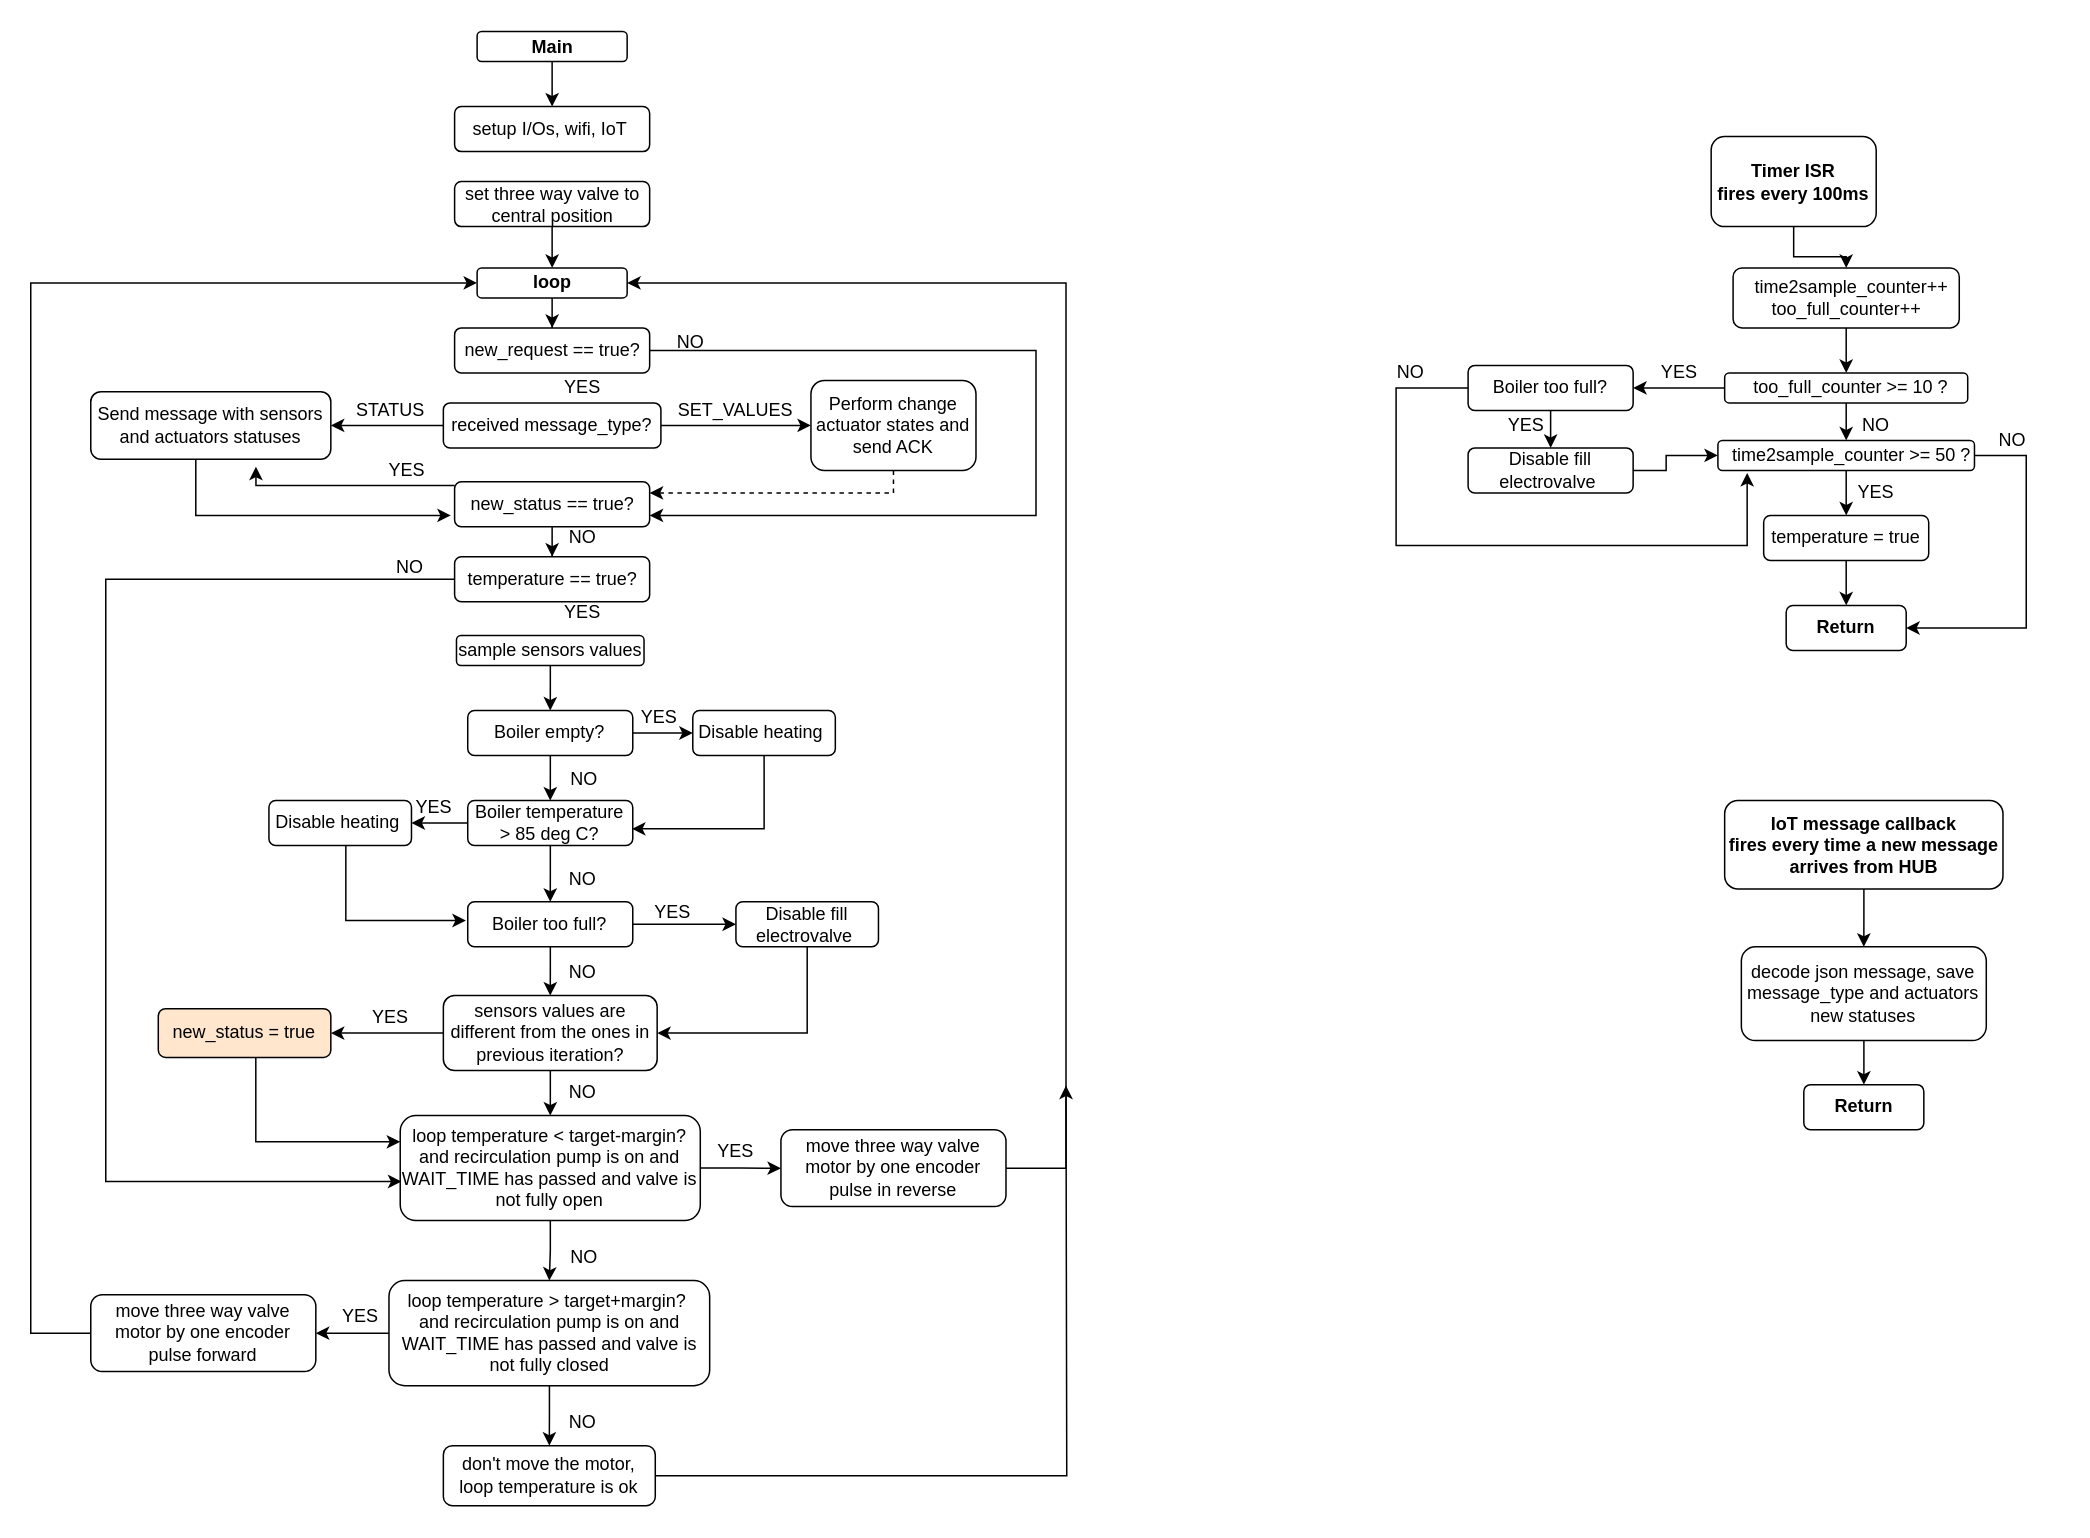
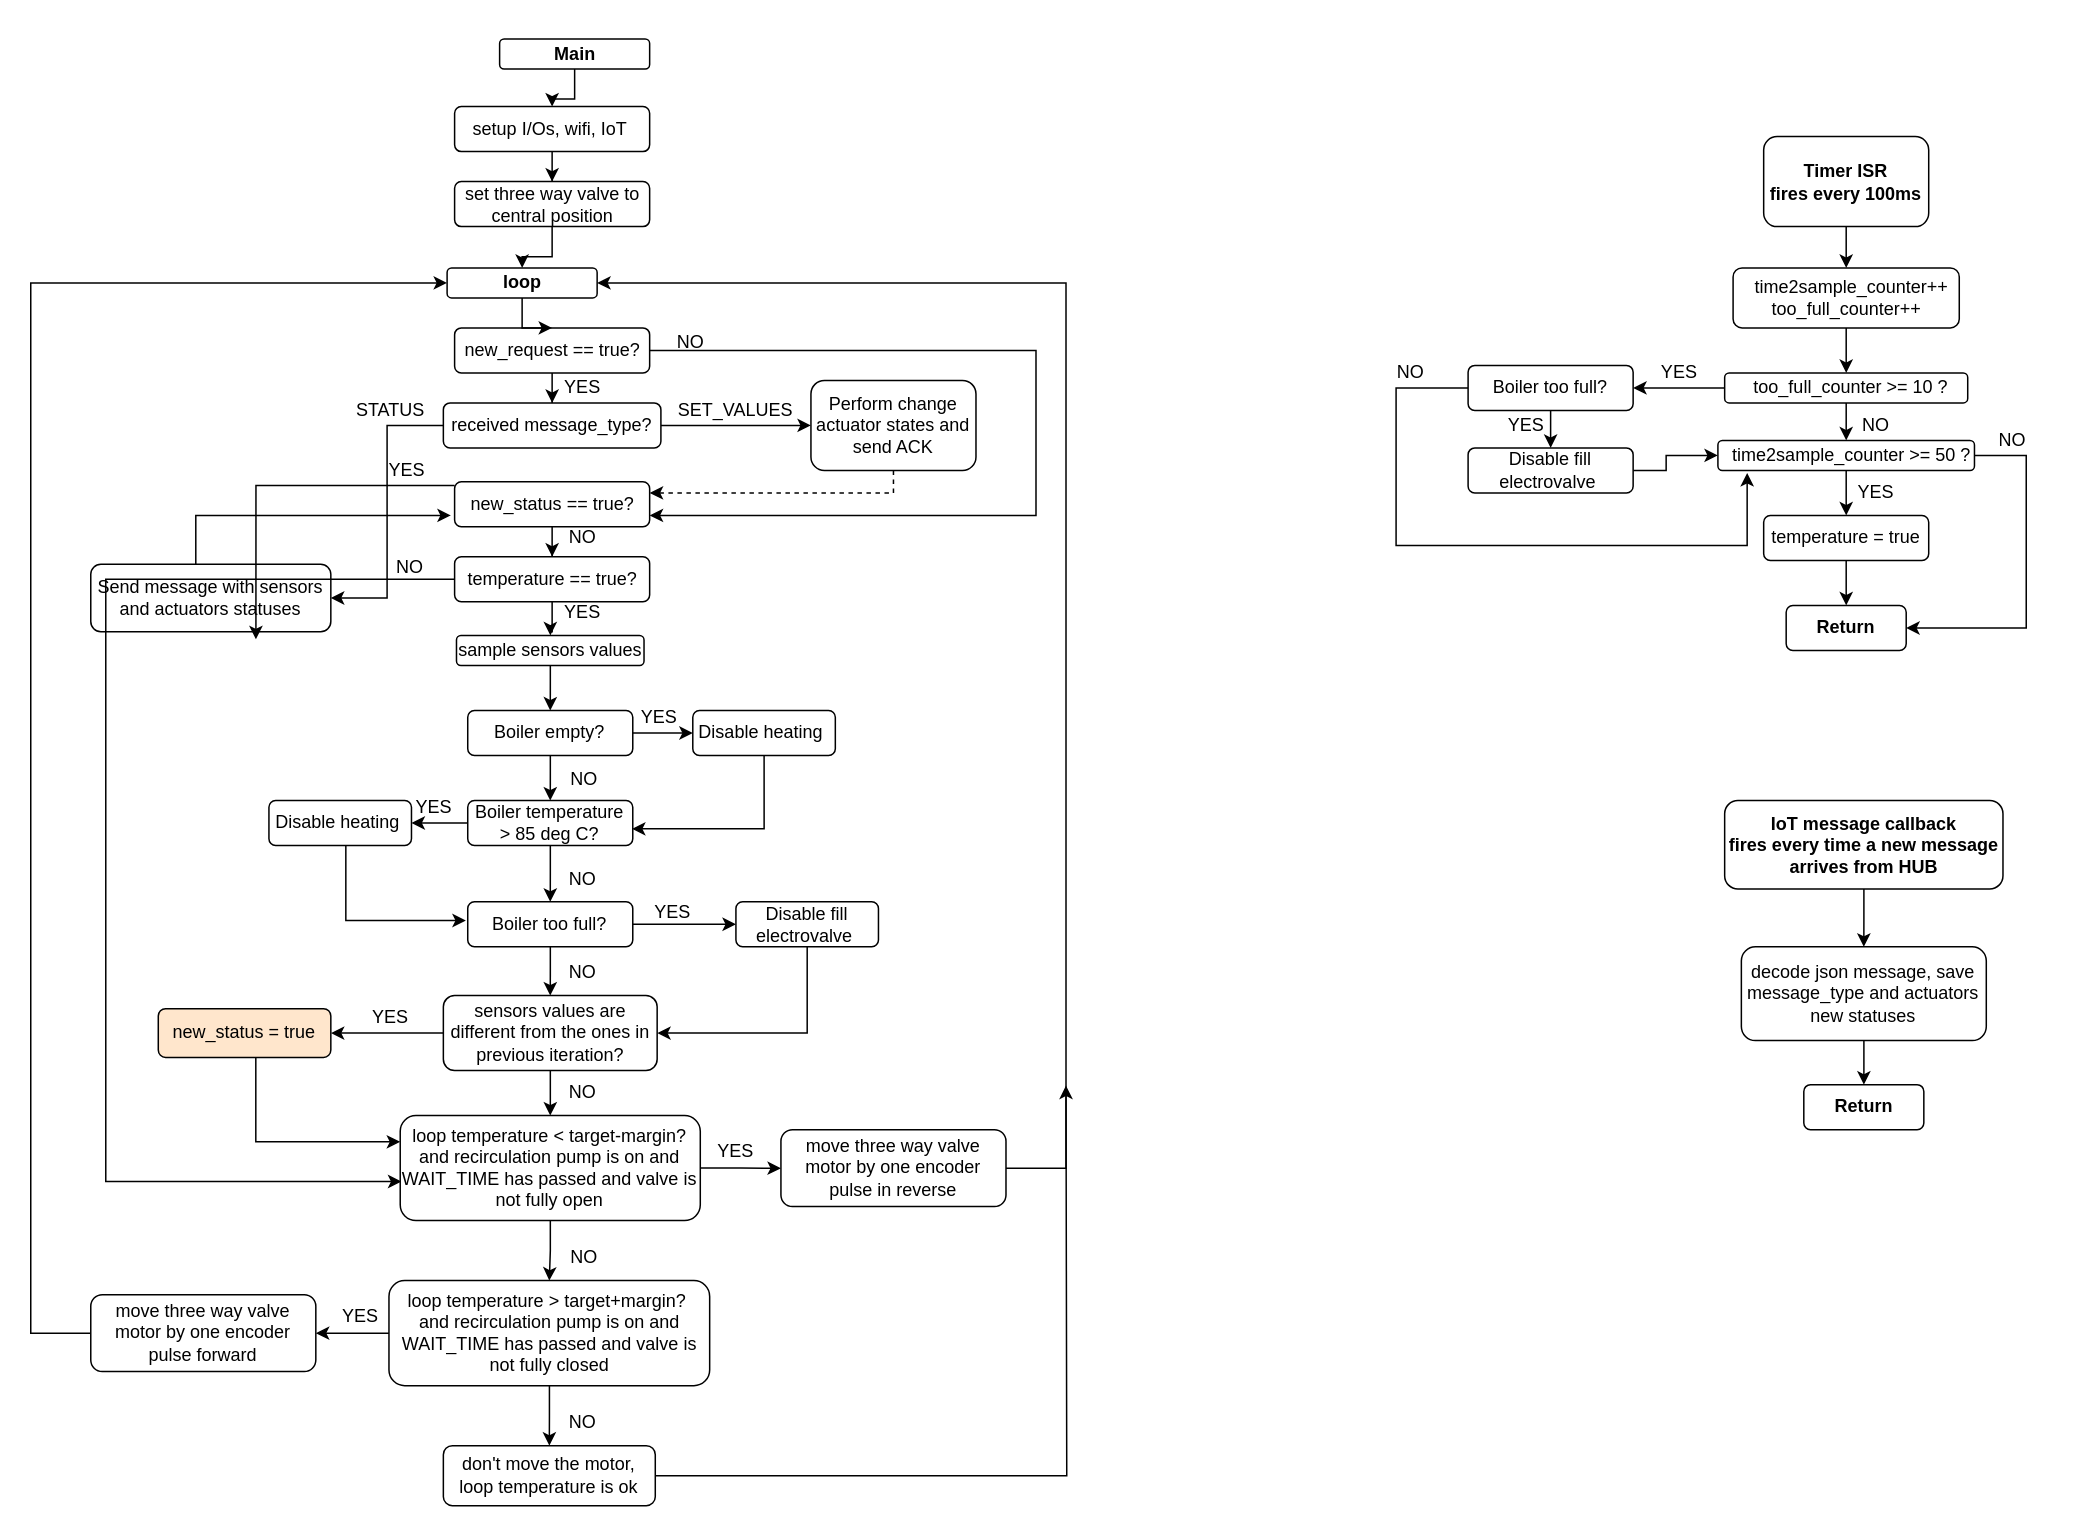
node "Main": moved (552, 47) -> (575, 54)
edge "setup I/Os, wifi, IoT" -> "set three way valve to central position": added
node "Timer ISR fires every 100ms": moved (1793, 182) -> (1846, 182)
node "loop": moved (552, 283) -> (522, 283)
edge "new_request == true?" -> "received message_type?": added
node "Send message with sensors and actuators statuses": moved (211, 425) -> (211, 598)
edge "temperature == true?" -> "sample sensors values": added
